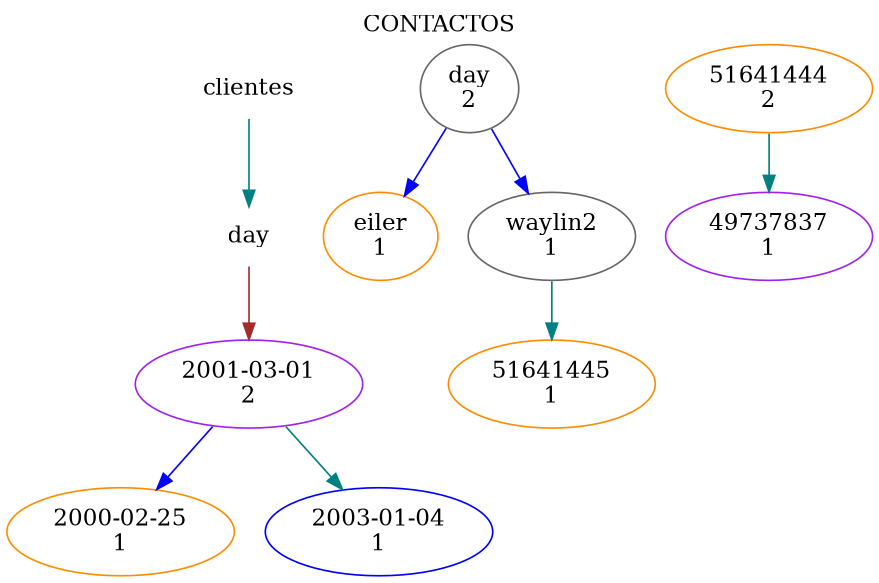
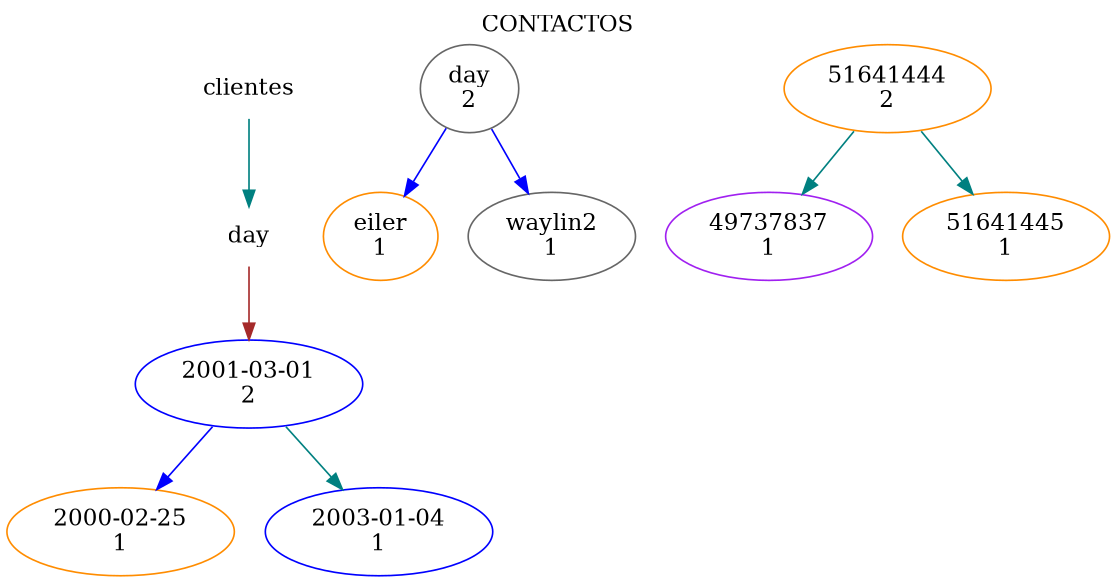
edge "waylin2 1" -> "51641445 1": now "51641444 2" -> "51641445 1"
node "2001-03-01 2": color purple -> blue
